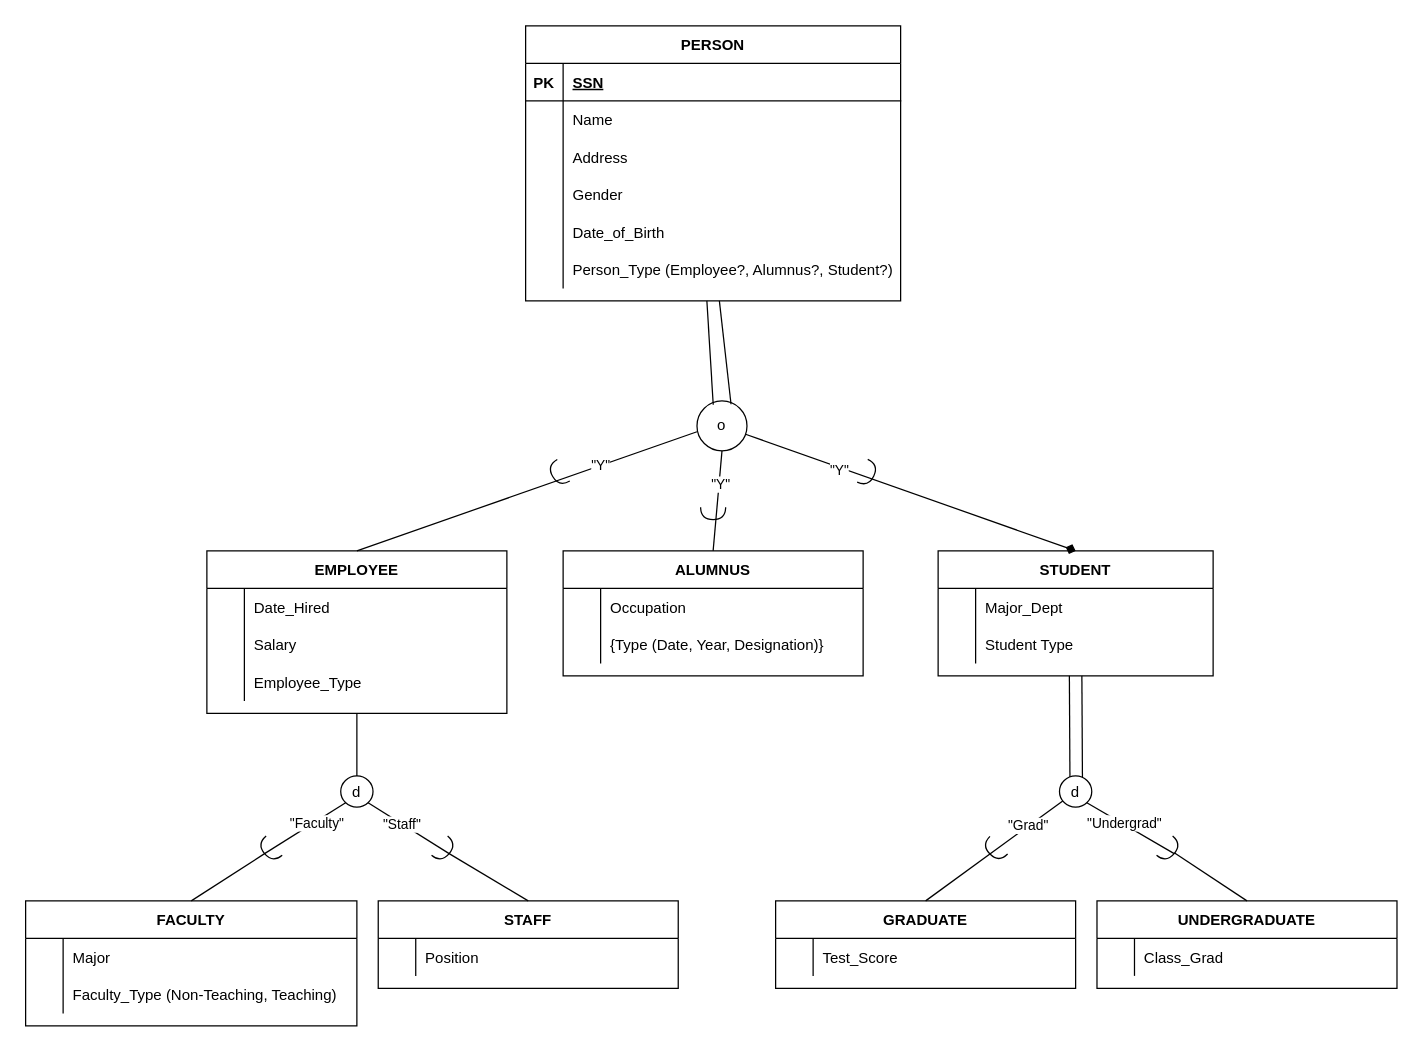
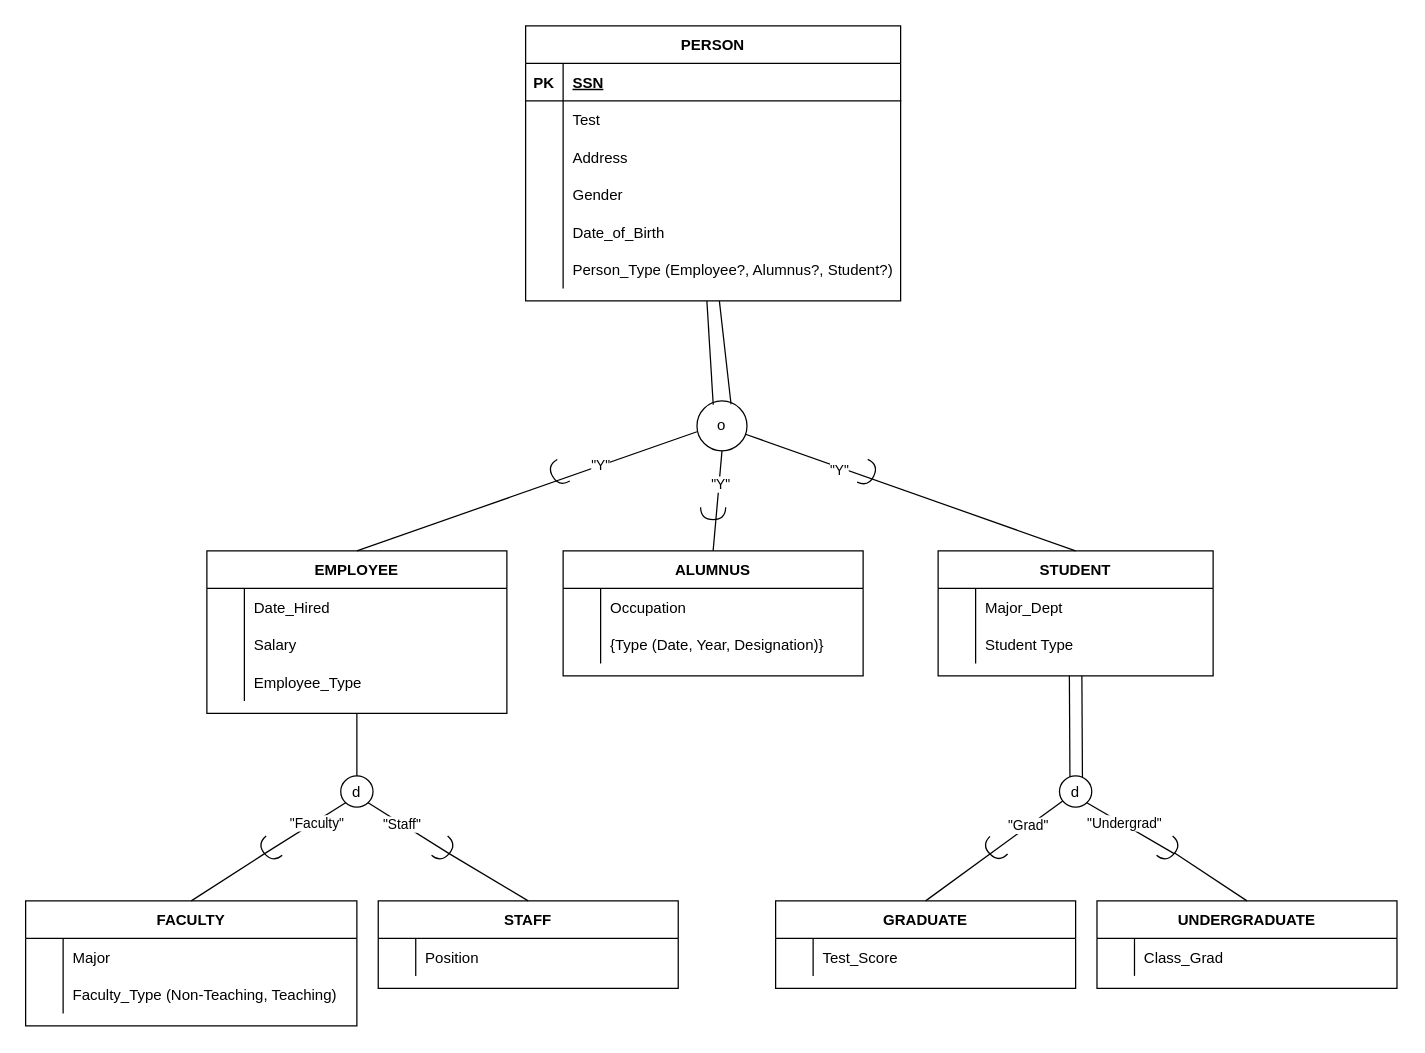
node "Name": label "Name" -> "Test"
edge "o" -> "STUDENT": arrowhead diamond -> none
